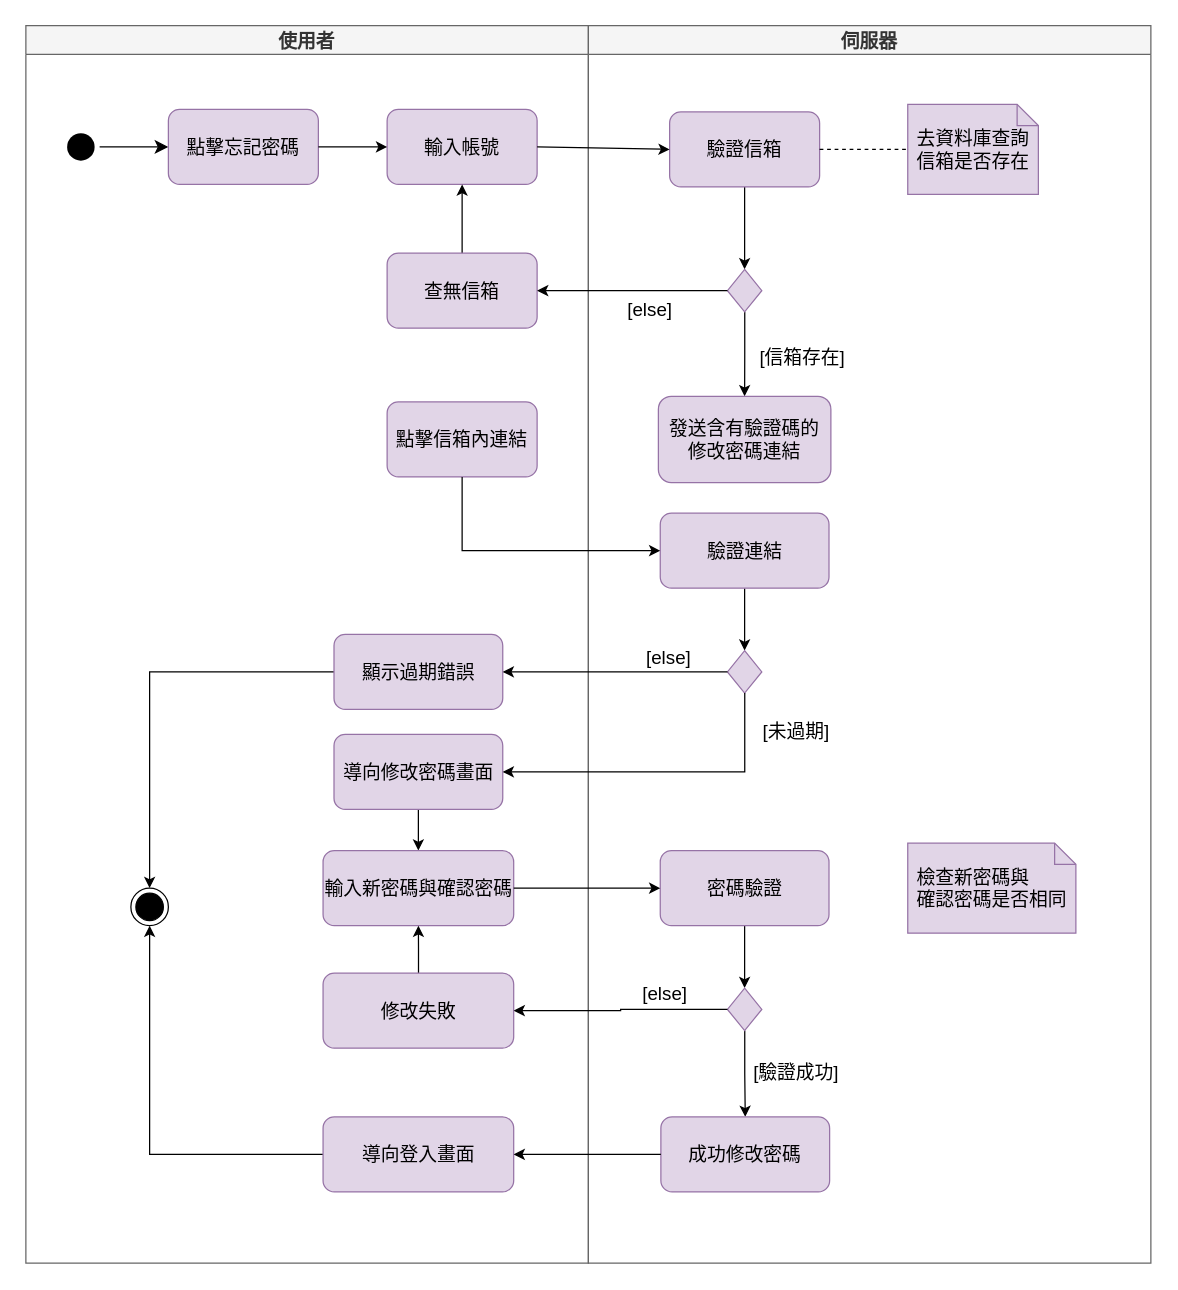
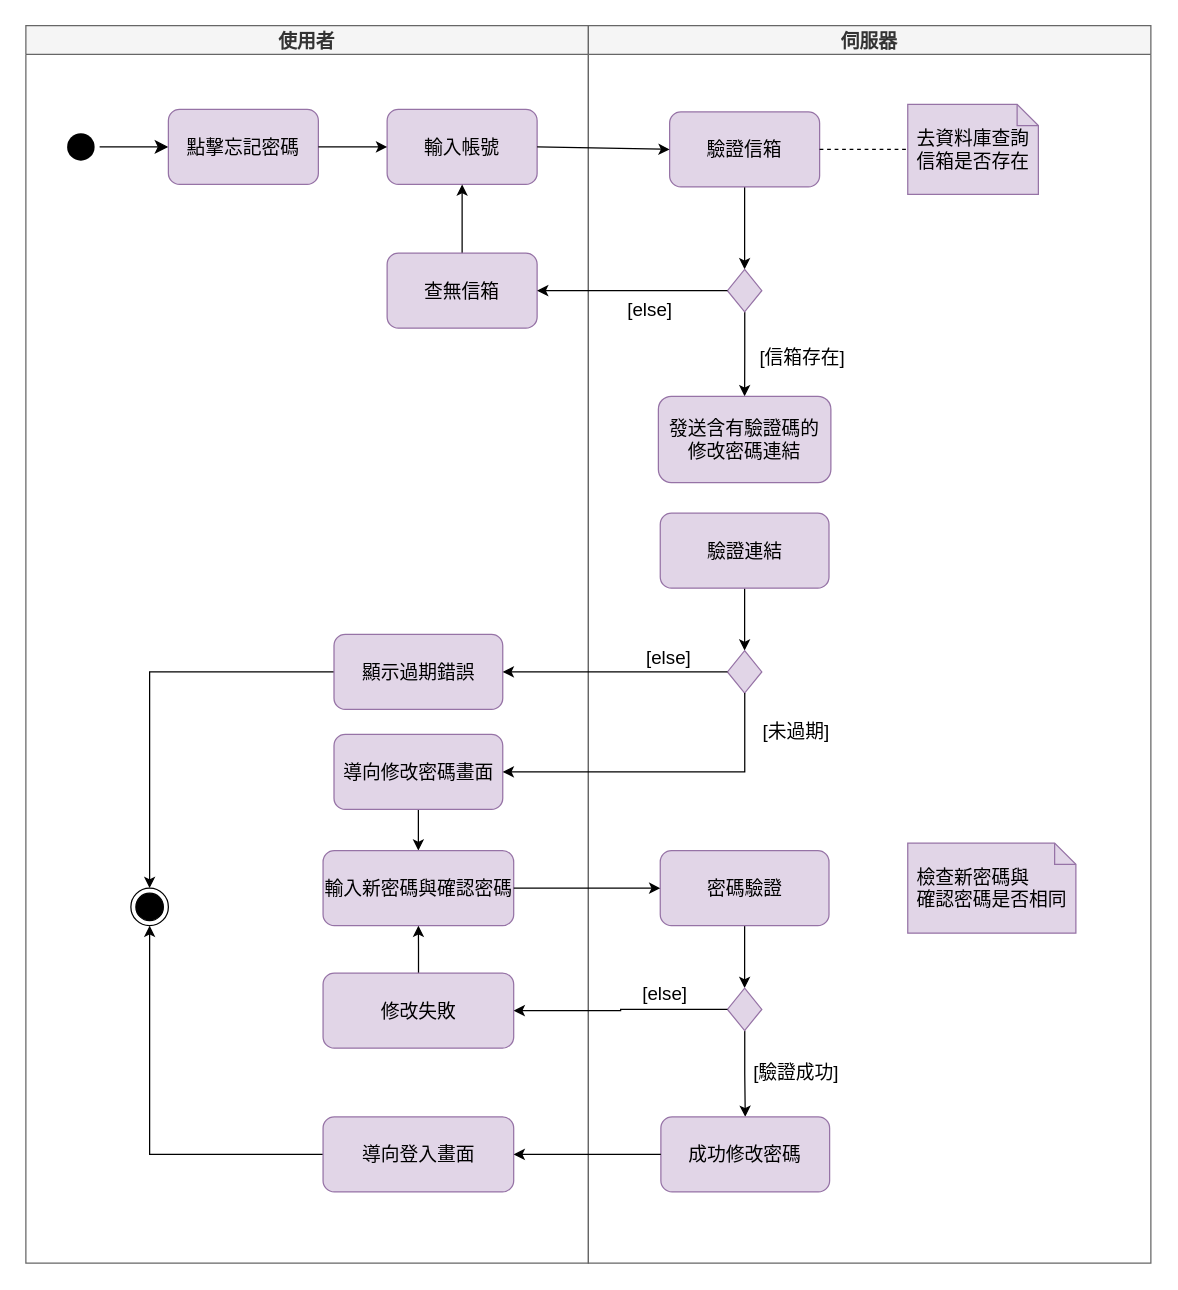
node "點擊信箱內連結": removed
edge "點擊信箱內連結" -> "驗證連結": removed
